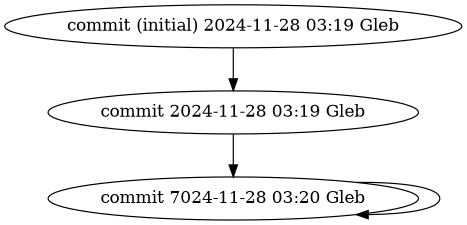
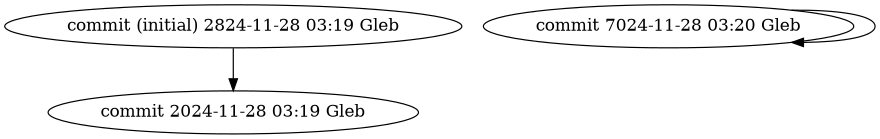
node "commit (initial) 2024-11-28 03:19 Gleb": label "commit (initial) 2024-11-28 03:19 Gleb" -> "commit (initial) 2824-11-28 03:19 Gleb"
edge "commit 2024-11-28 03:19 Gleb" -> "commit 7024-11-28 03:20 Gleb": removed
